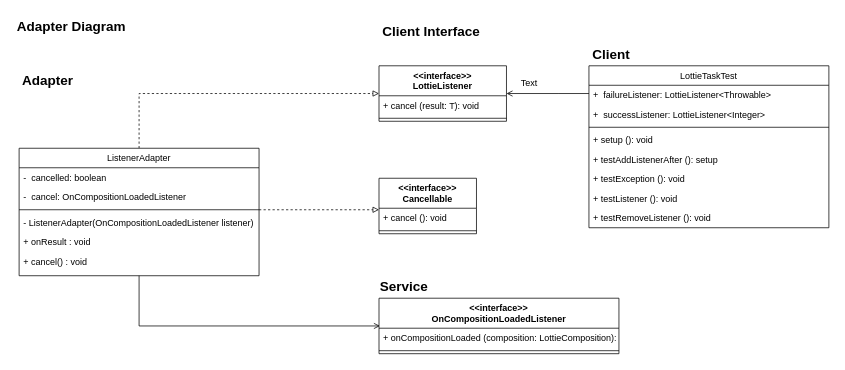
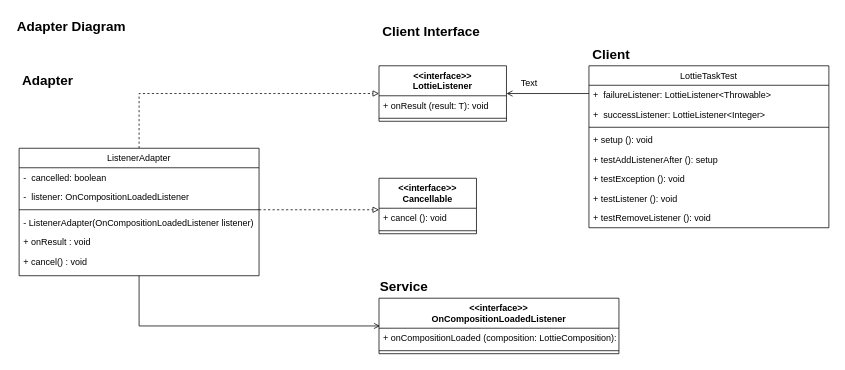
node "+ cancel (result: T): void": label "+ cancel (result: T): void" -> "+ onResult (result: T): void"
node "- cancel: OnCompositionLoadedListener": label "- cancel: OnCompositionLoadedListener" -> "- listener: OnCompositionLoadedListener"
